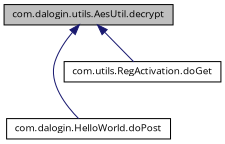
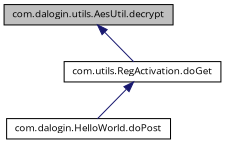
edge "com.dalogin.HelloWorld.doPost" -> "com.dalogin.utils.AesUtil.decrypt": now "com.dalogin.HelloWorld.doPost" -> "com.utils.RegActivation.doGet"
